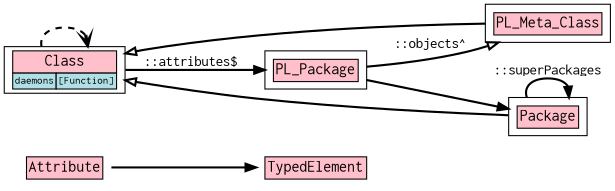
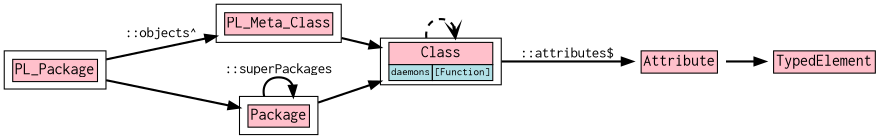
edge "PL_Meta_Class" -> "Class": arrowhead empty -> normal
edge "PL_Package" -> "PL_Meta_Class": arrowhead empty -> normal
edge "Class" -> "PL_Package": now "Class" -> "Attribute"
edge "Package" -> "Class": arrowhead empty -> normal
